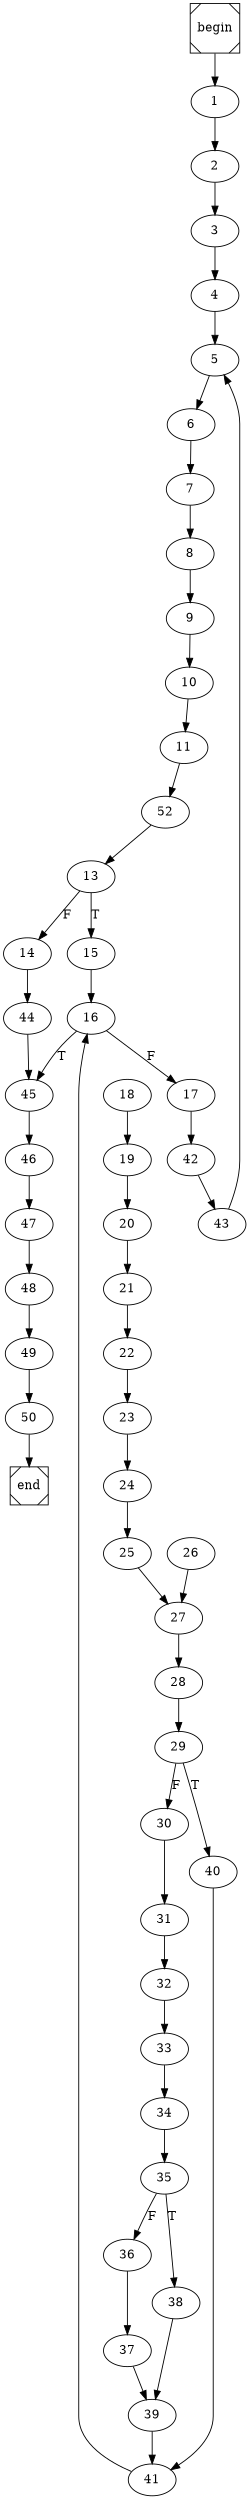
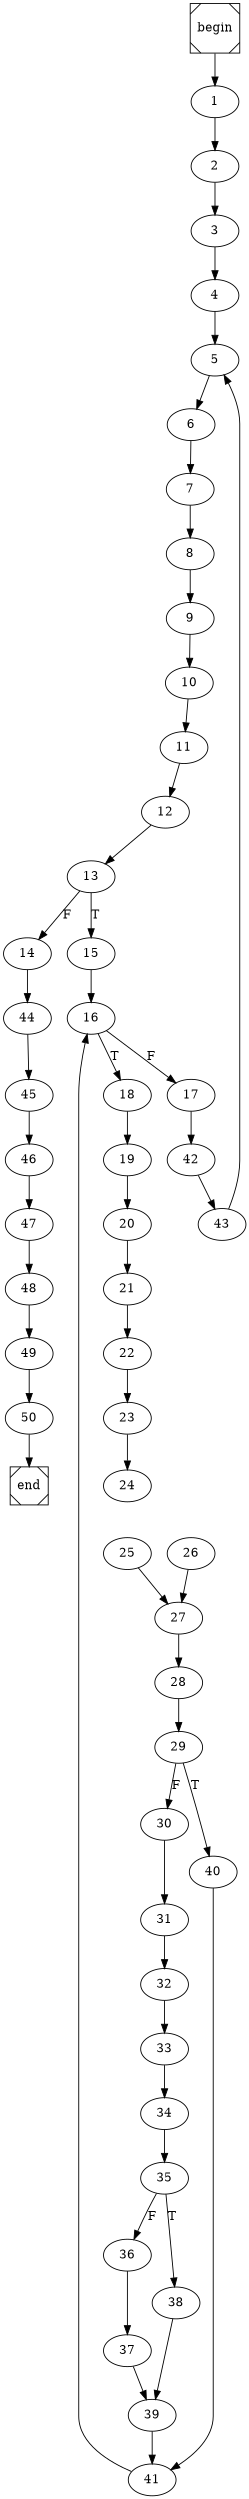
node "52": label "52" -> "12"
edge "16" -> "45": now "16" -> "18"
edge "24" -> "25": removed
